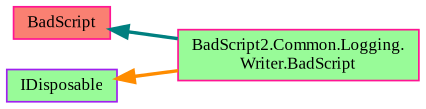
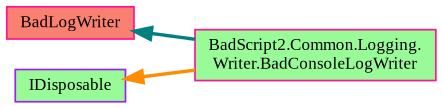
node "BadScript": label "BadScript" -> "BadLogWriter"
node "BadScript2.Common.Logging. Writer.BadScript": label "BadScript2.Common.Logging. Writer.BadScript" -> "BadScript2.Common.Logging. Writer.BadConsoleLogWriter"
